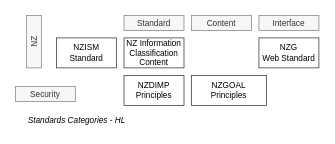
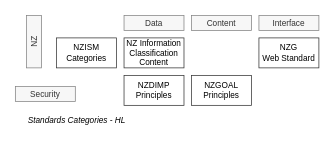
node "Standard": label "Standard" -> "Data"
node "NZISM Standard": label "NZISM Standard" -> "NZISM Categories"
node "NZGOAL Principles": size 75x30 -> 60x30
